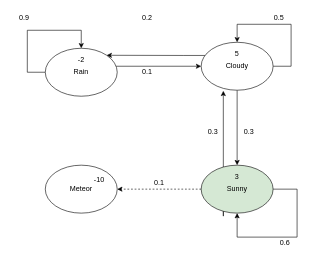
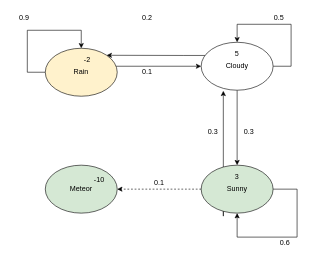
node "-2": moved (81, 60) -> (87, 60)
node "Rain": fillcolor #ffffff -> #fff2cc
node "Meteor": fillcolor #ffffff -> #d5e8d4
